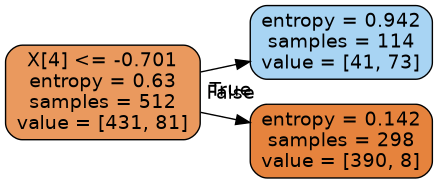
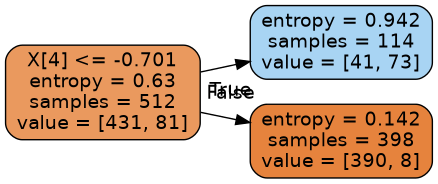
node "entropy = 0.142 samples = 298 value = [390, 8]": label "entropy = 0.142 samples = 298 value = [390, 8]" -> "entropy = 0.142 samples = 398 value = [390, 8]"
